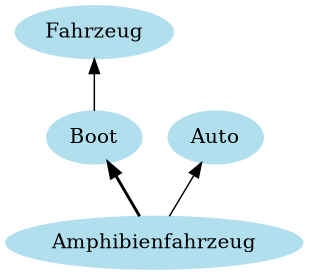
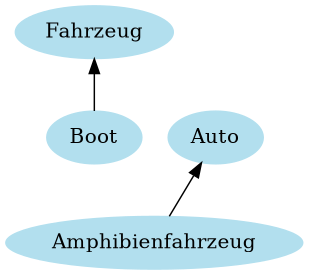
edge "Amphibienfahrzeug" -> "Boot": removed
